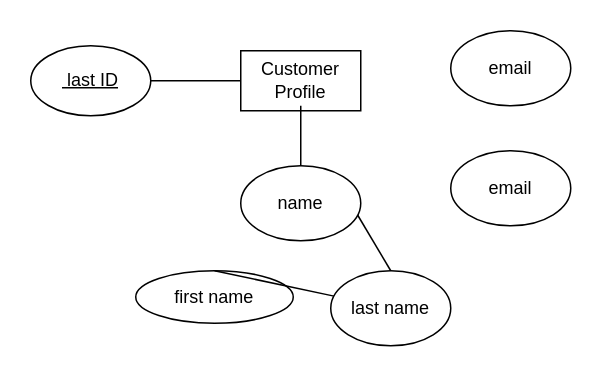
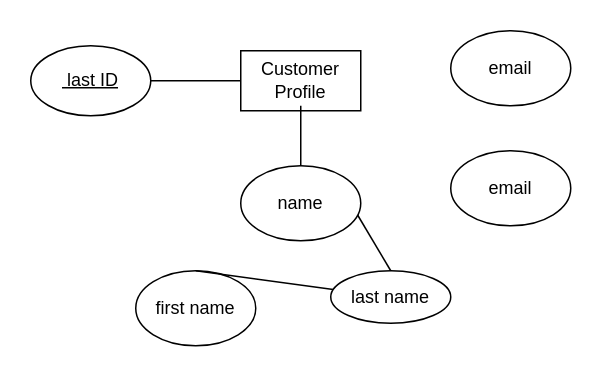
node "first name": size 158x53 -> 120x75
node "last name": size 120x75 -> 120x53
